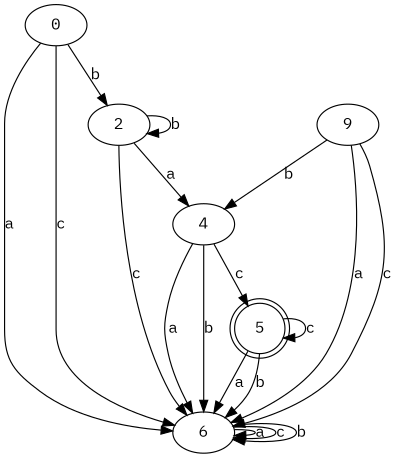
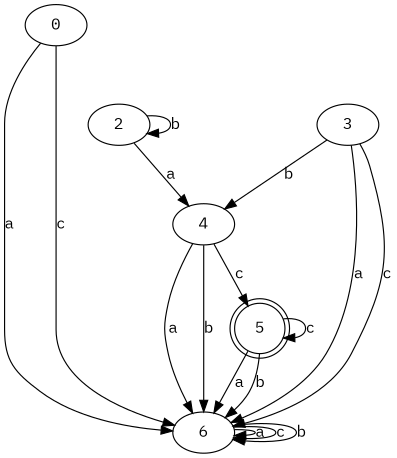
edge "0" -> "2": removed, label "b"
node "9": label "9" -> "3"
edge "2" -> "6": removed, label "c"
